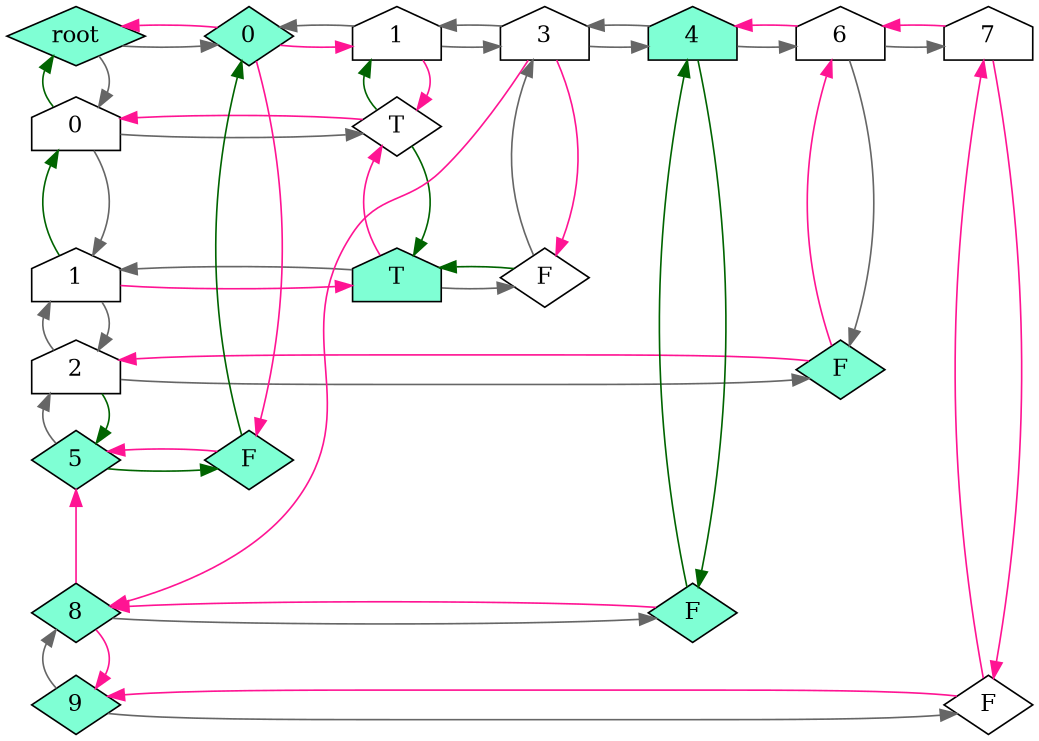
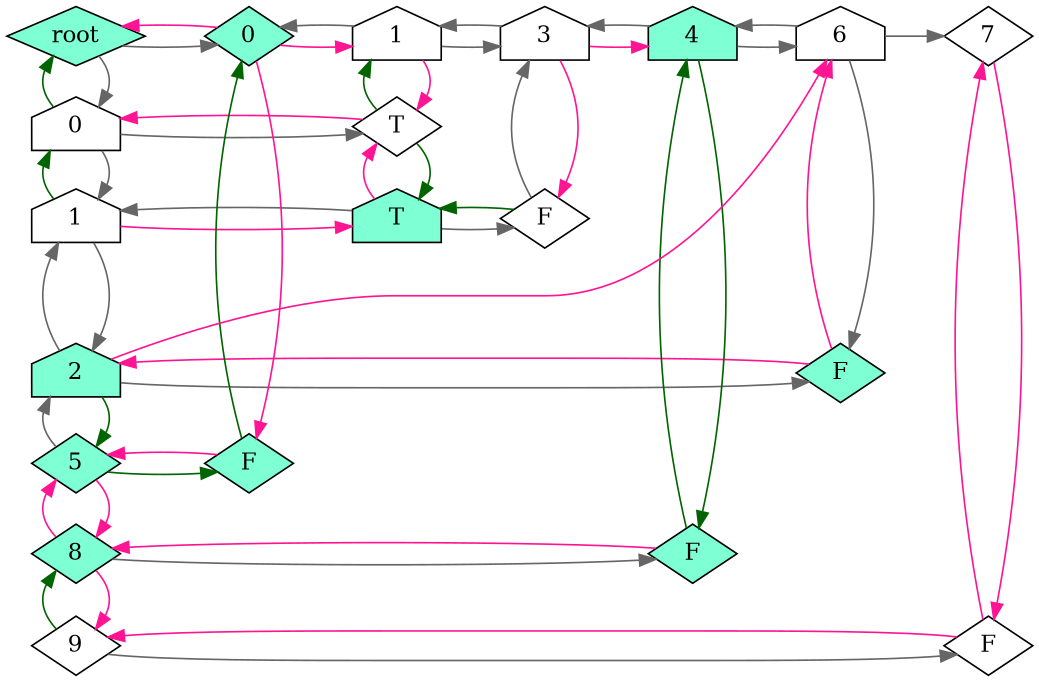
edge "6" -> "4": color deeppink -> gray40
edge "7" -> "6": now "2" -> "6"
node "7": shape house -> diamond
edge "3" -> "4": color gray40 -> deeppink
edge "3" -> "8": now "5" -> "8"
node "2": fillcolor white -> aquamarine
edge "9" -> "8": color gray40 -> darkgreen
node "9": fillcolor aquamarine -> white
